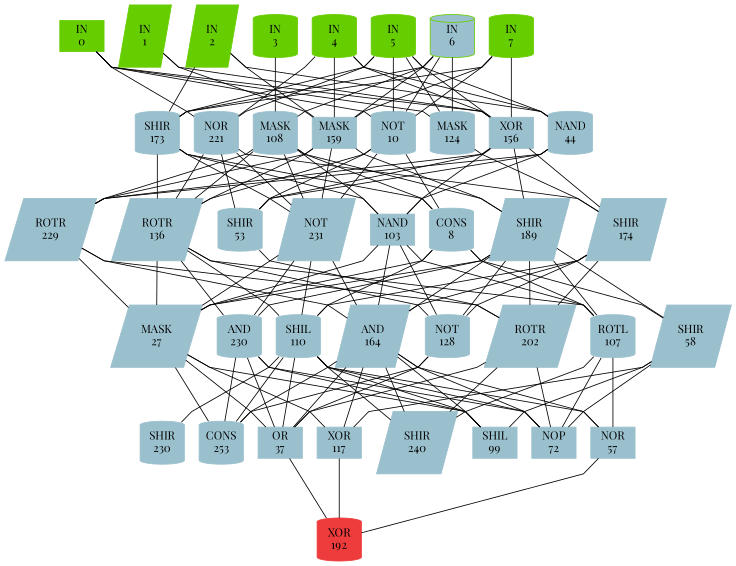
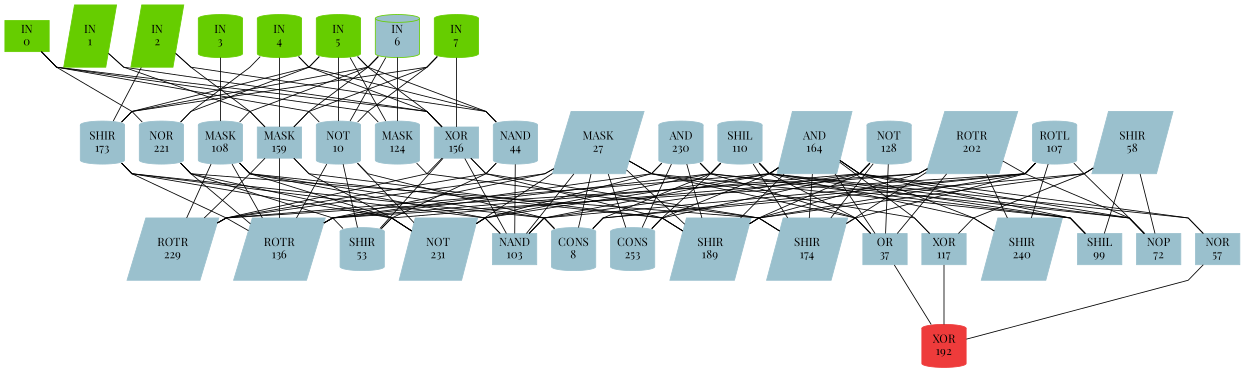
edge "ROTL 107" -- "NOR 57": now "ROTL 107" -- "SHIR 174"
node "SHIR 230": removed
